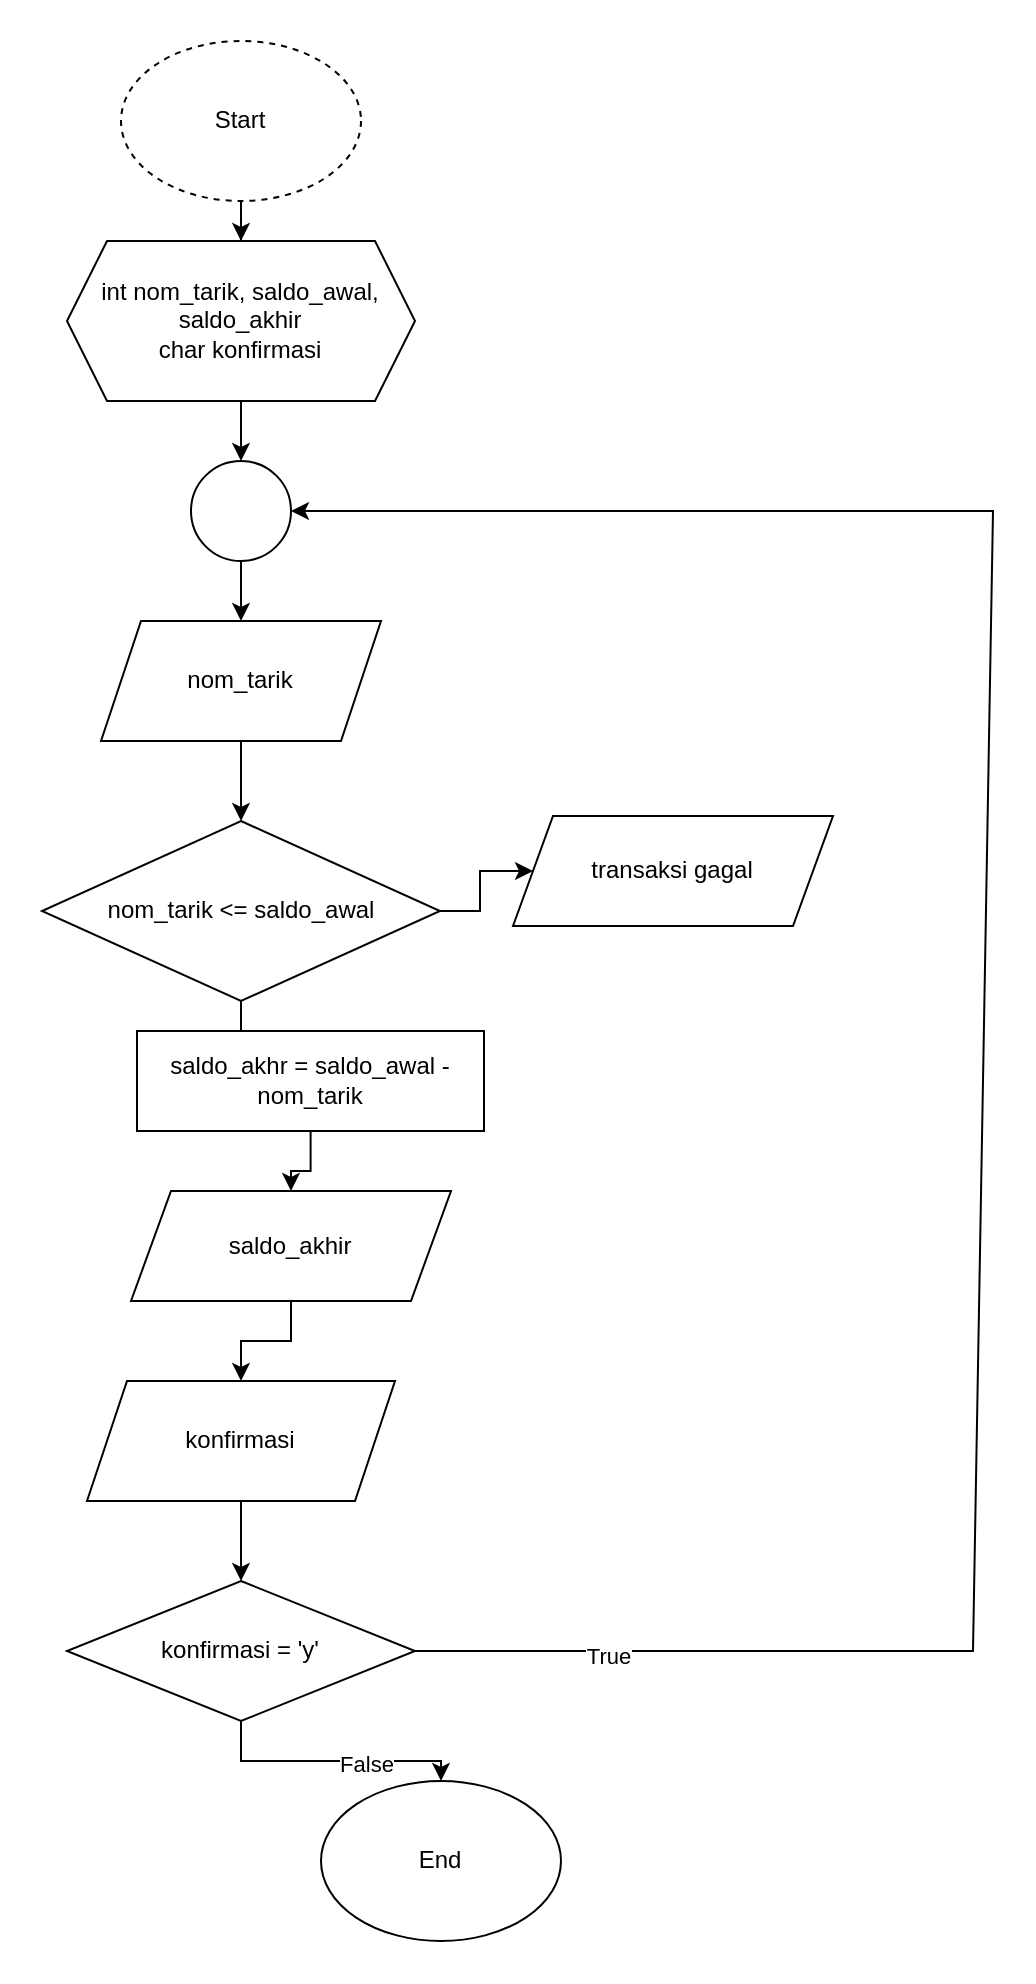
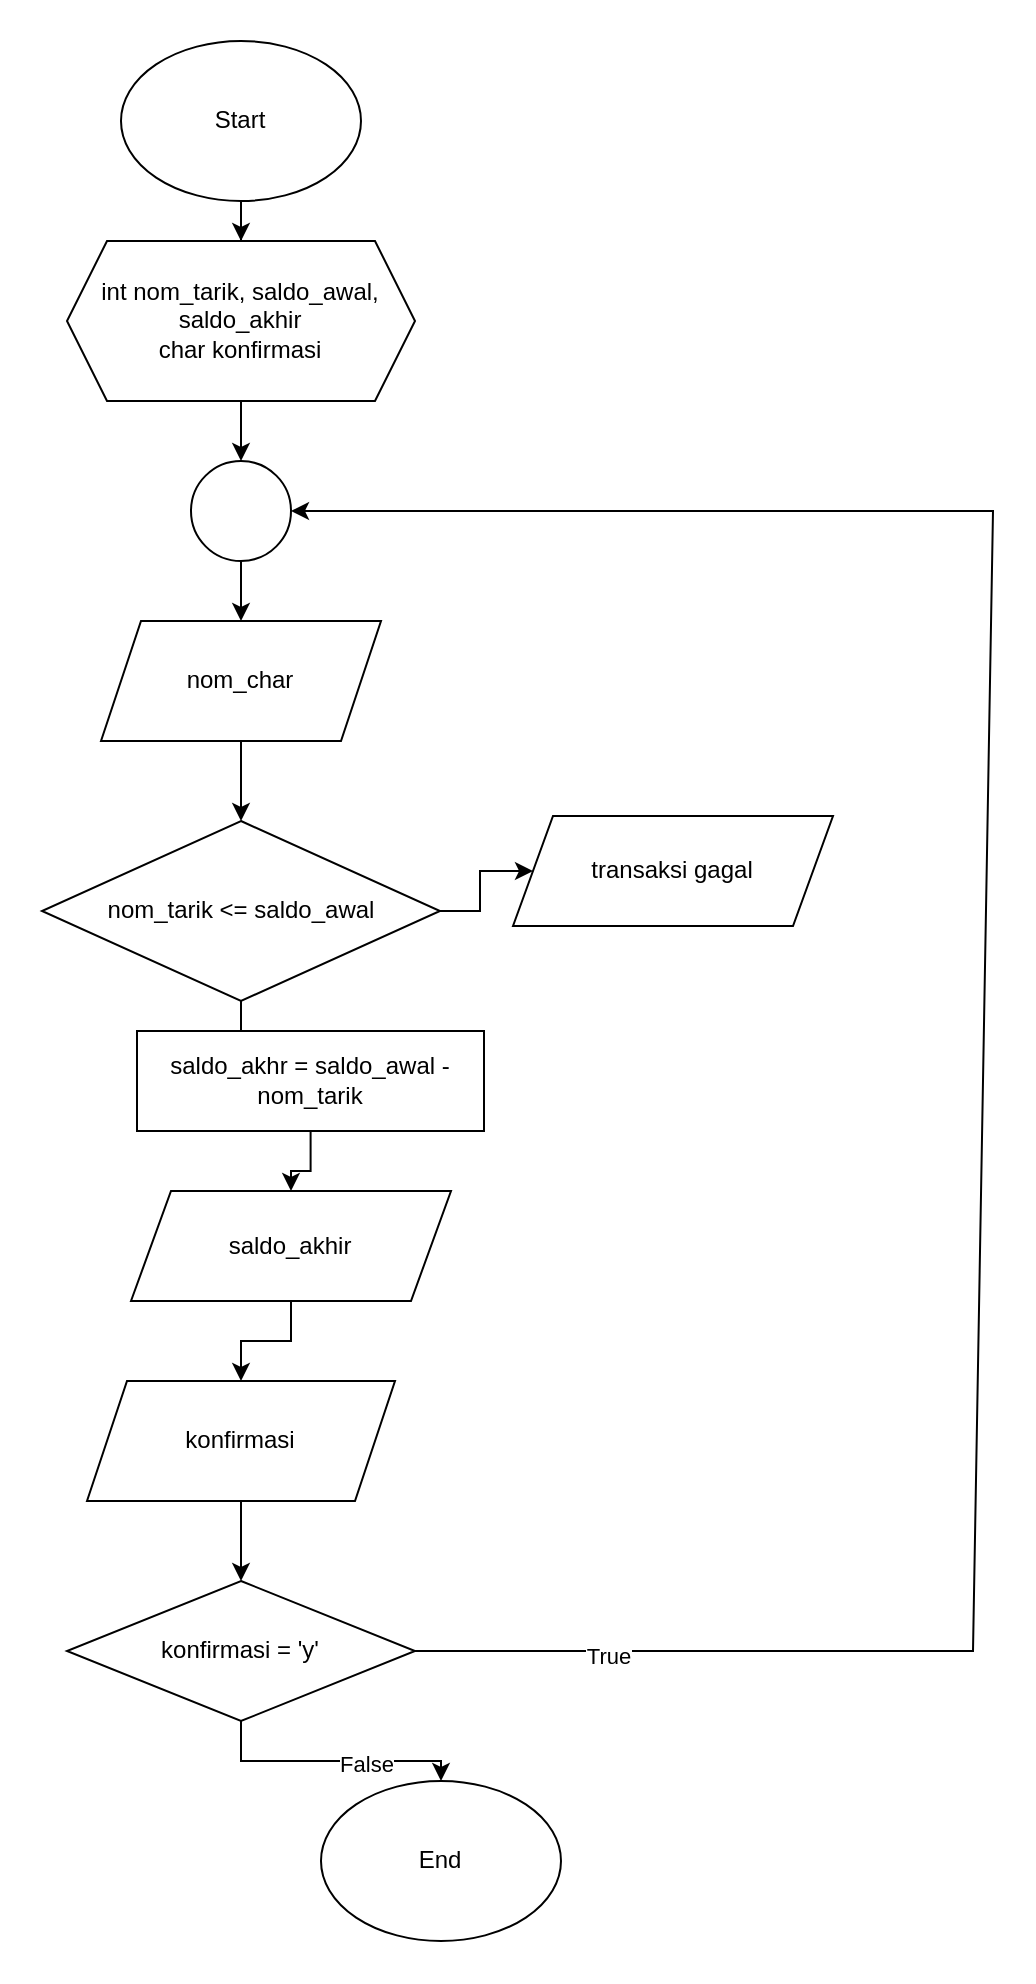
node "Start": style dashed -> solid
node "nom_tarik": label "nom_tarik" -> "nom_char"
